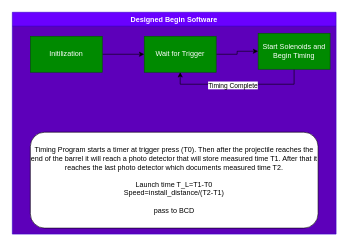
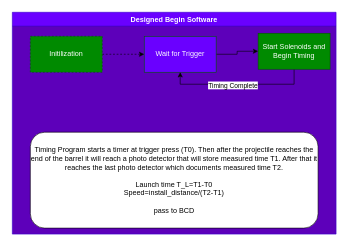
node "Initilization": style solid -> dashed
edge "Initilization" -> "Wait for Trigger": style solid -> dashed
node "Wait for Trigger": fillcolor #008a00 -> #6a00ff
